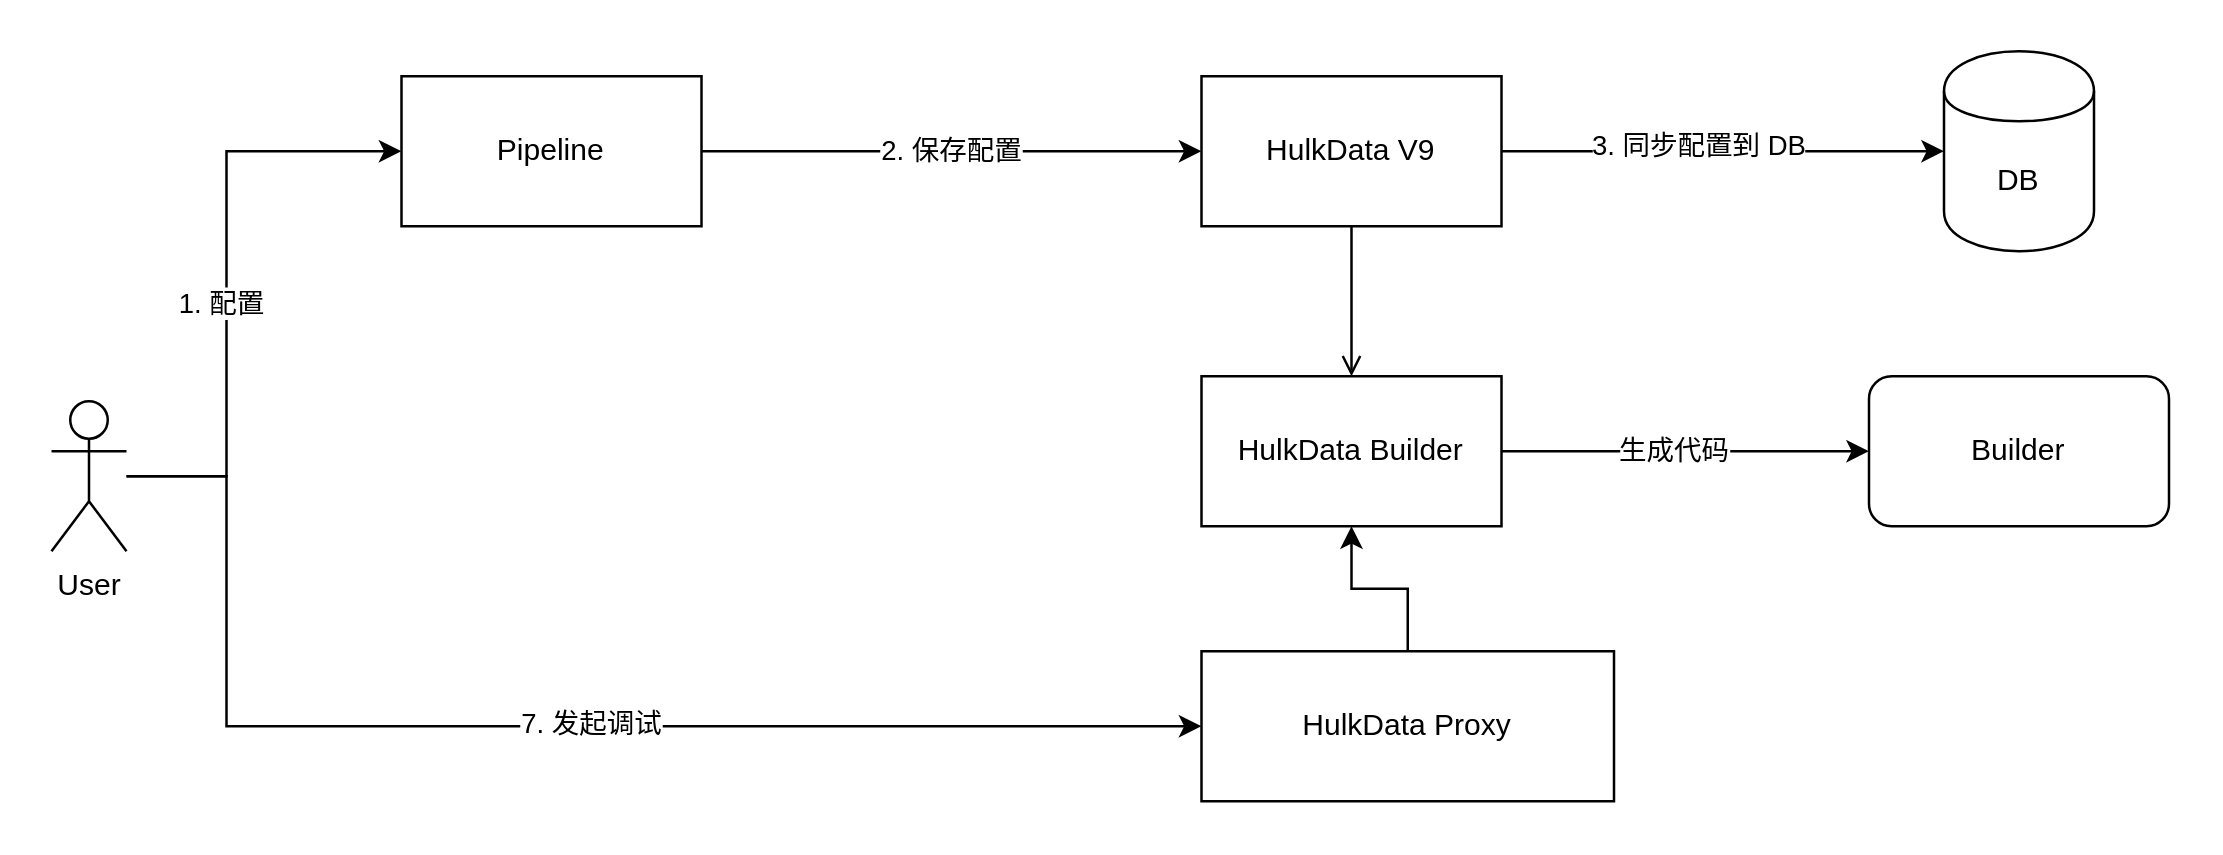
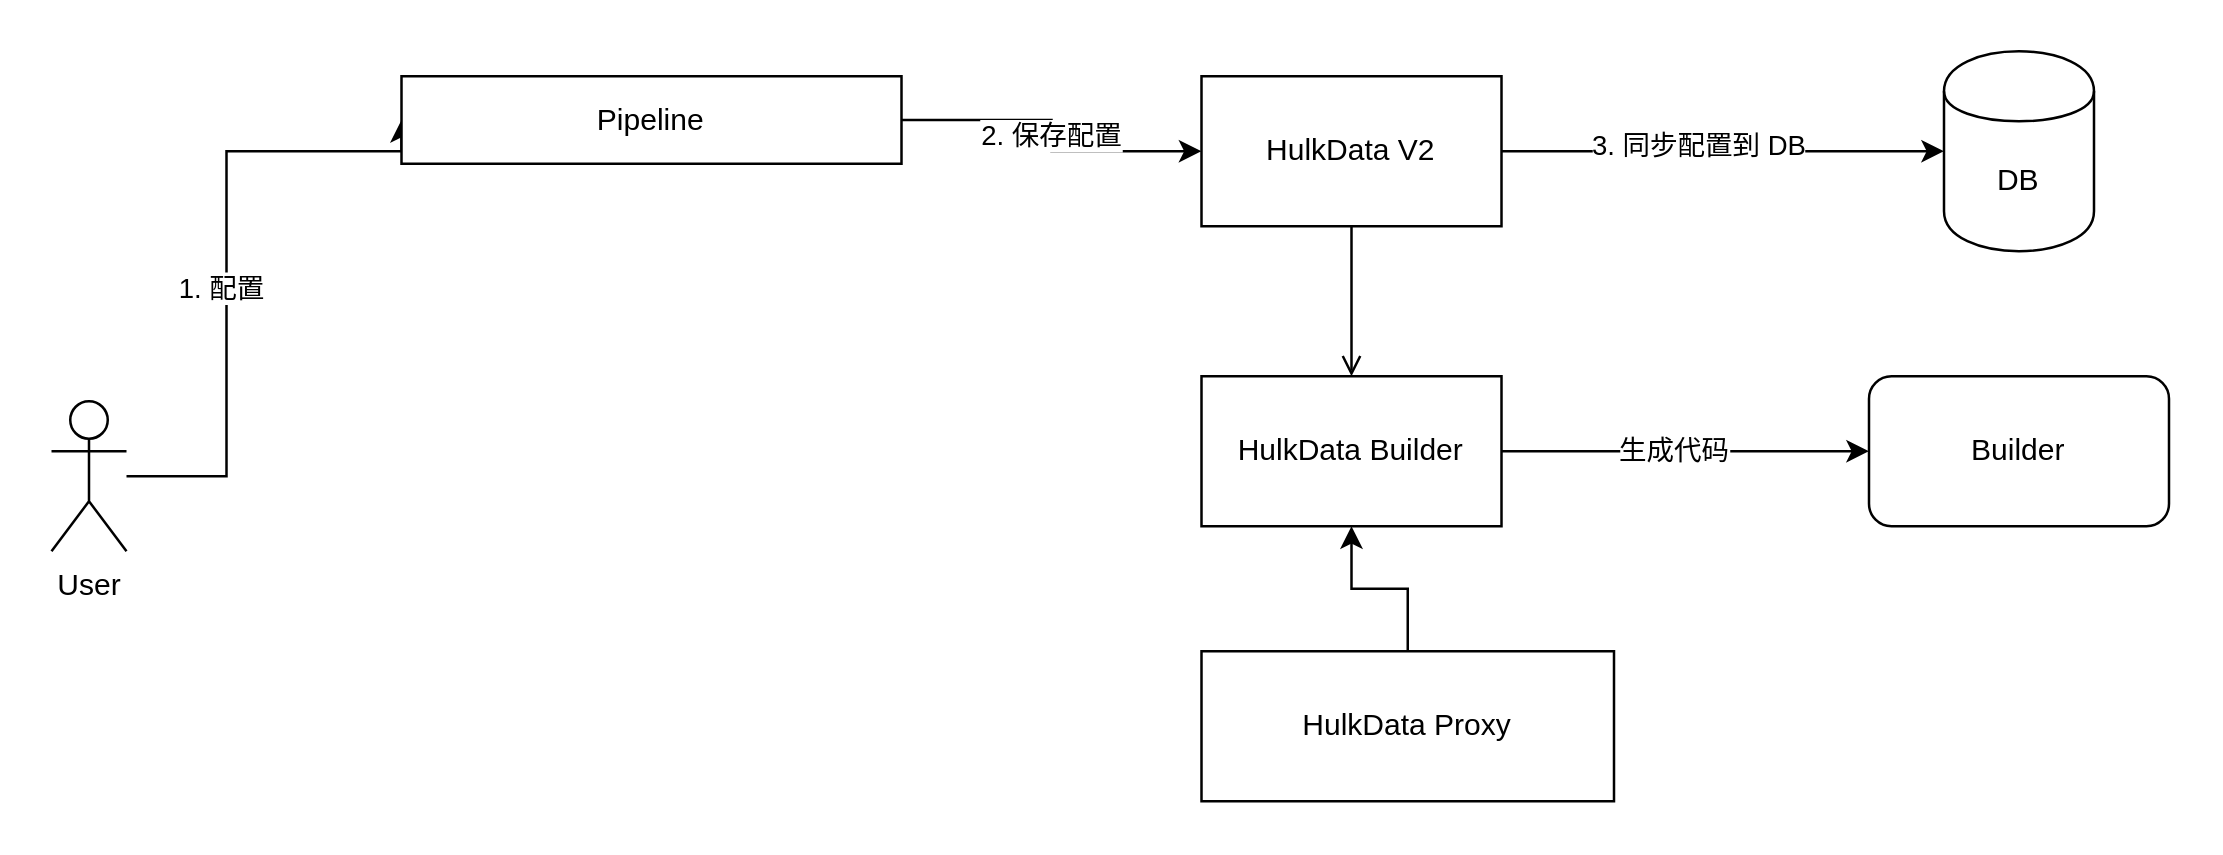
node "Pipeline": size 300x150 -> 500x88
node "HulkData V9": label "HulkData V9" -> "HulkData V2"
edge "User" -> "HulkData Proxy": removed, label "7. 发起调试"
